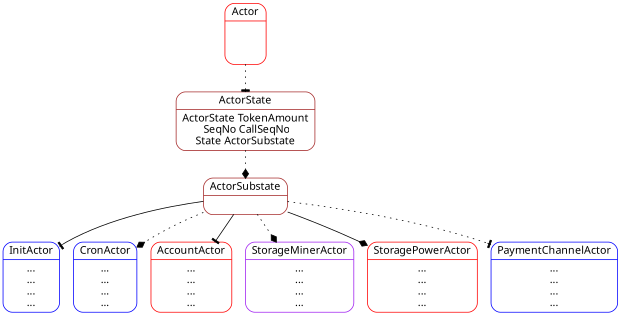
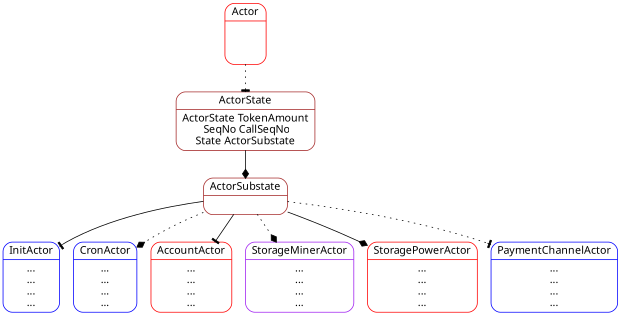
edge "ActorState" -> "ActorSubstate": style dotted -> solid
